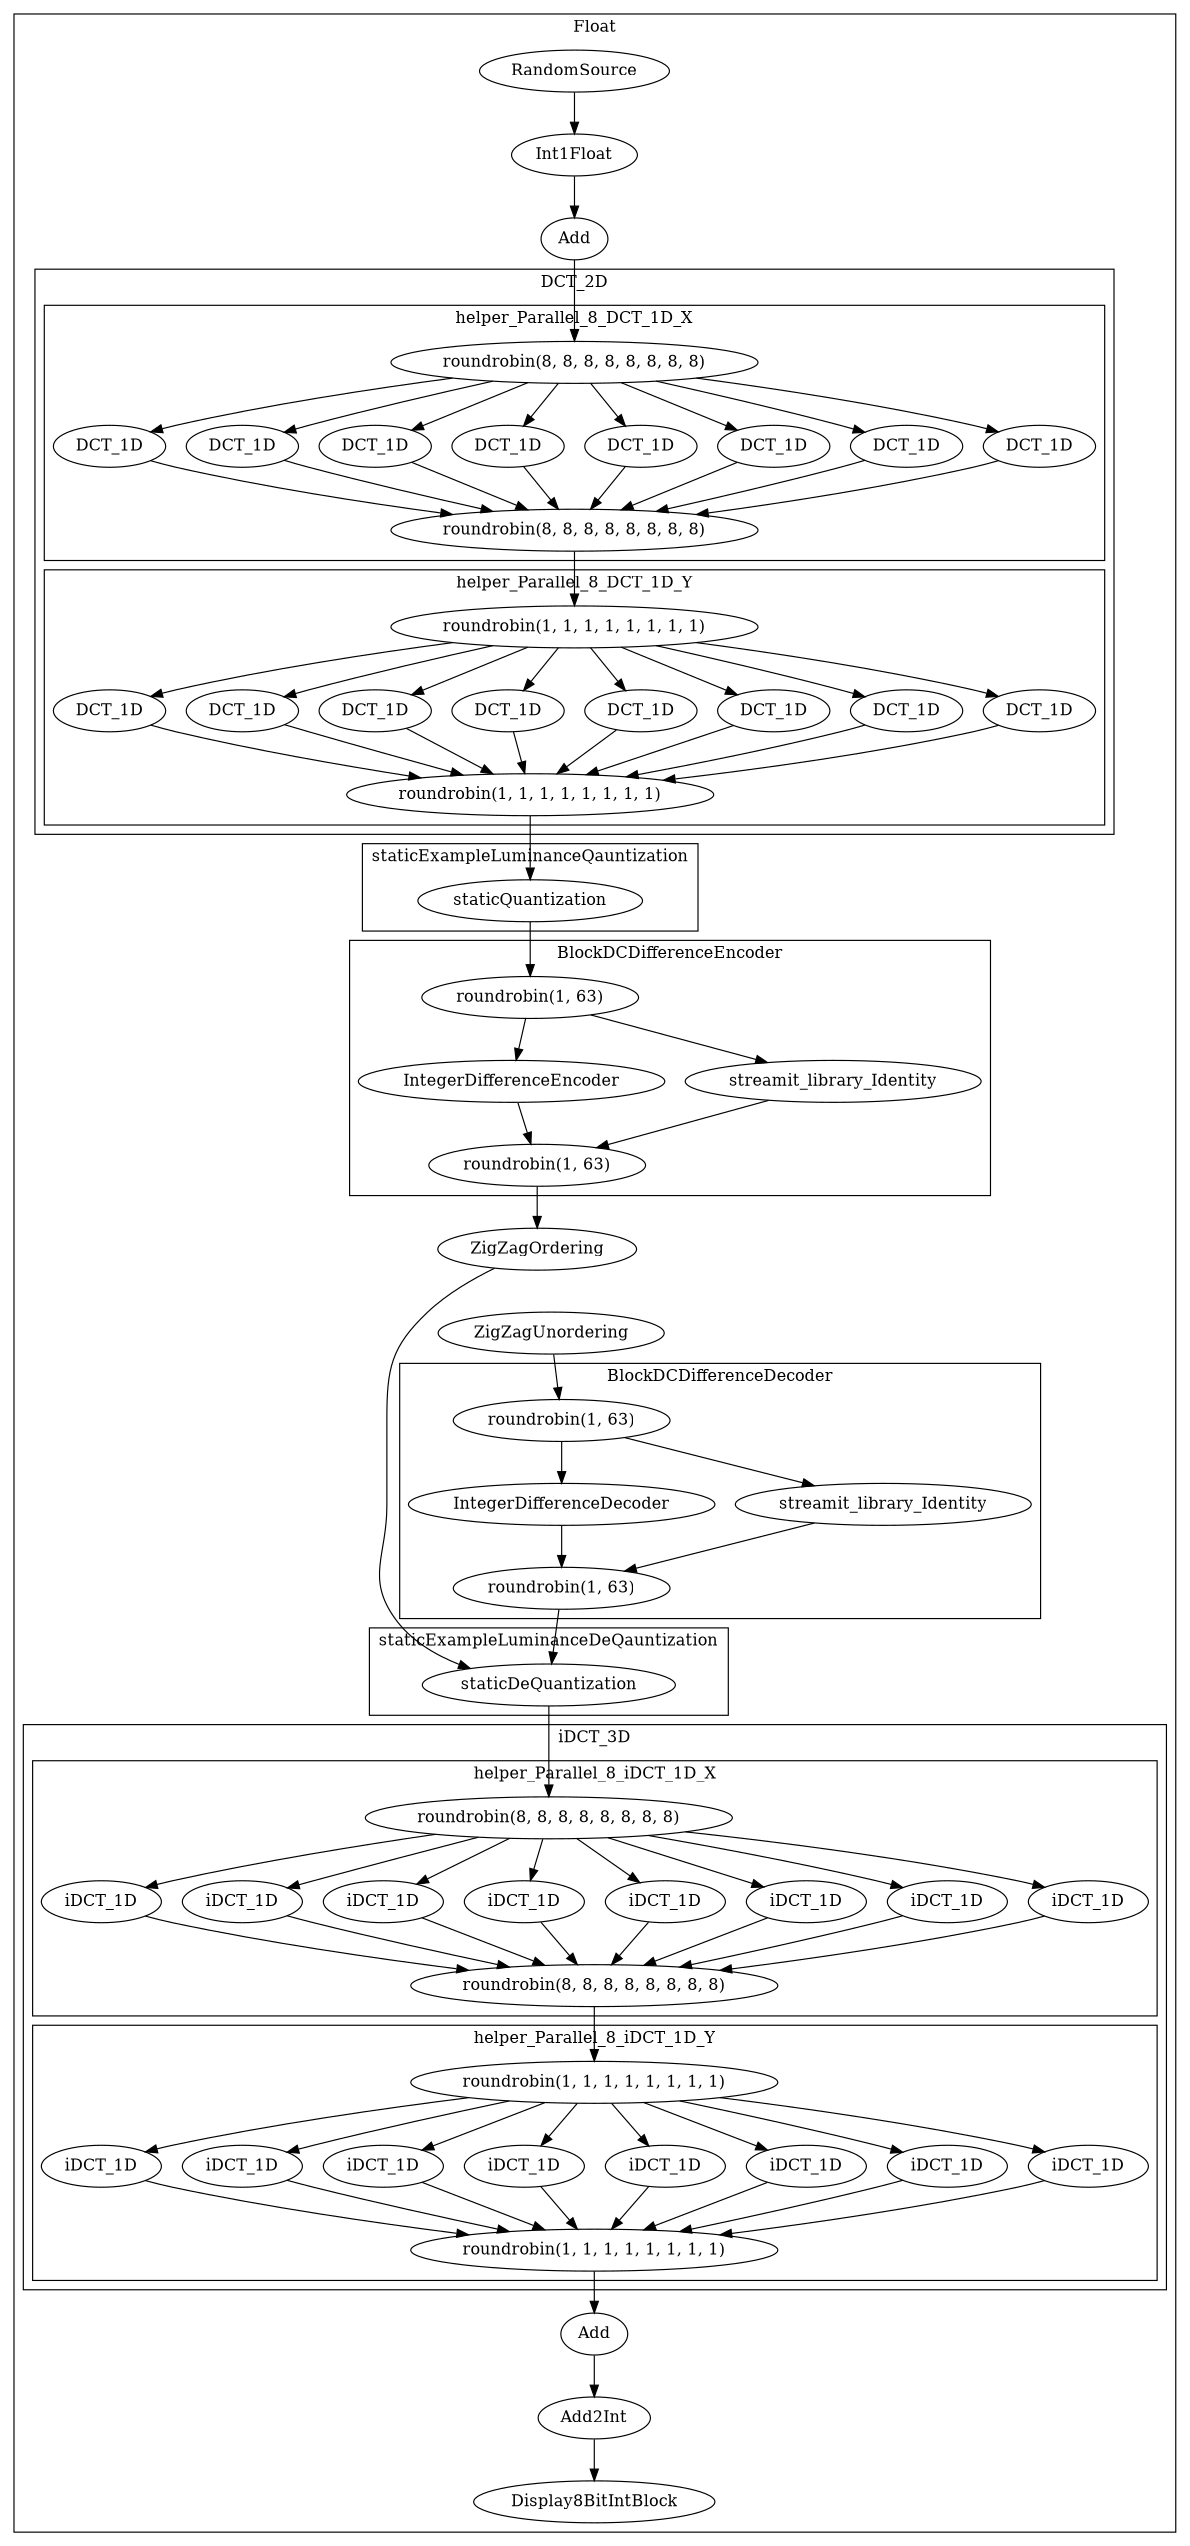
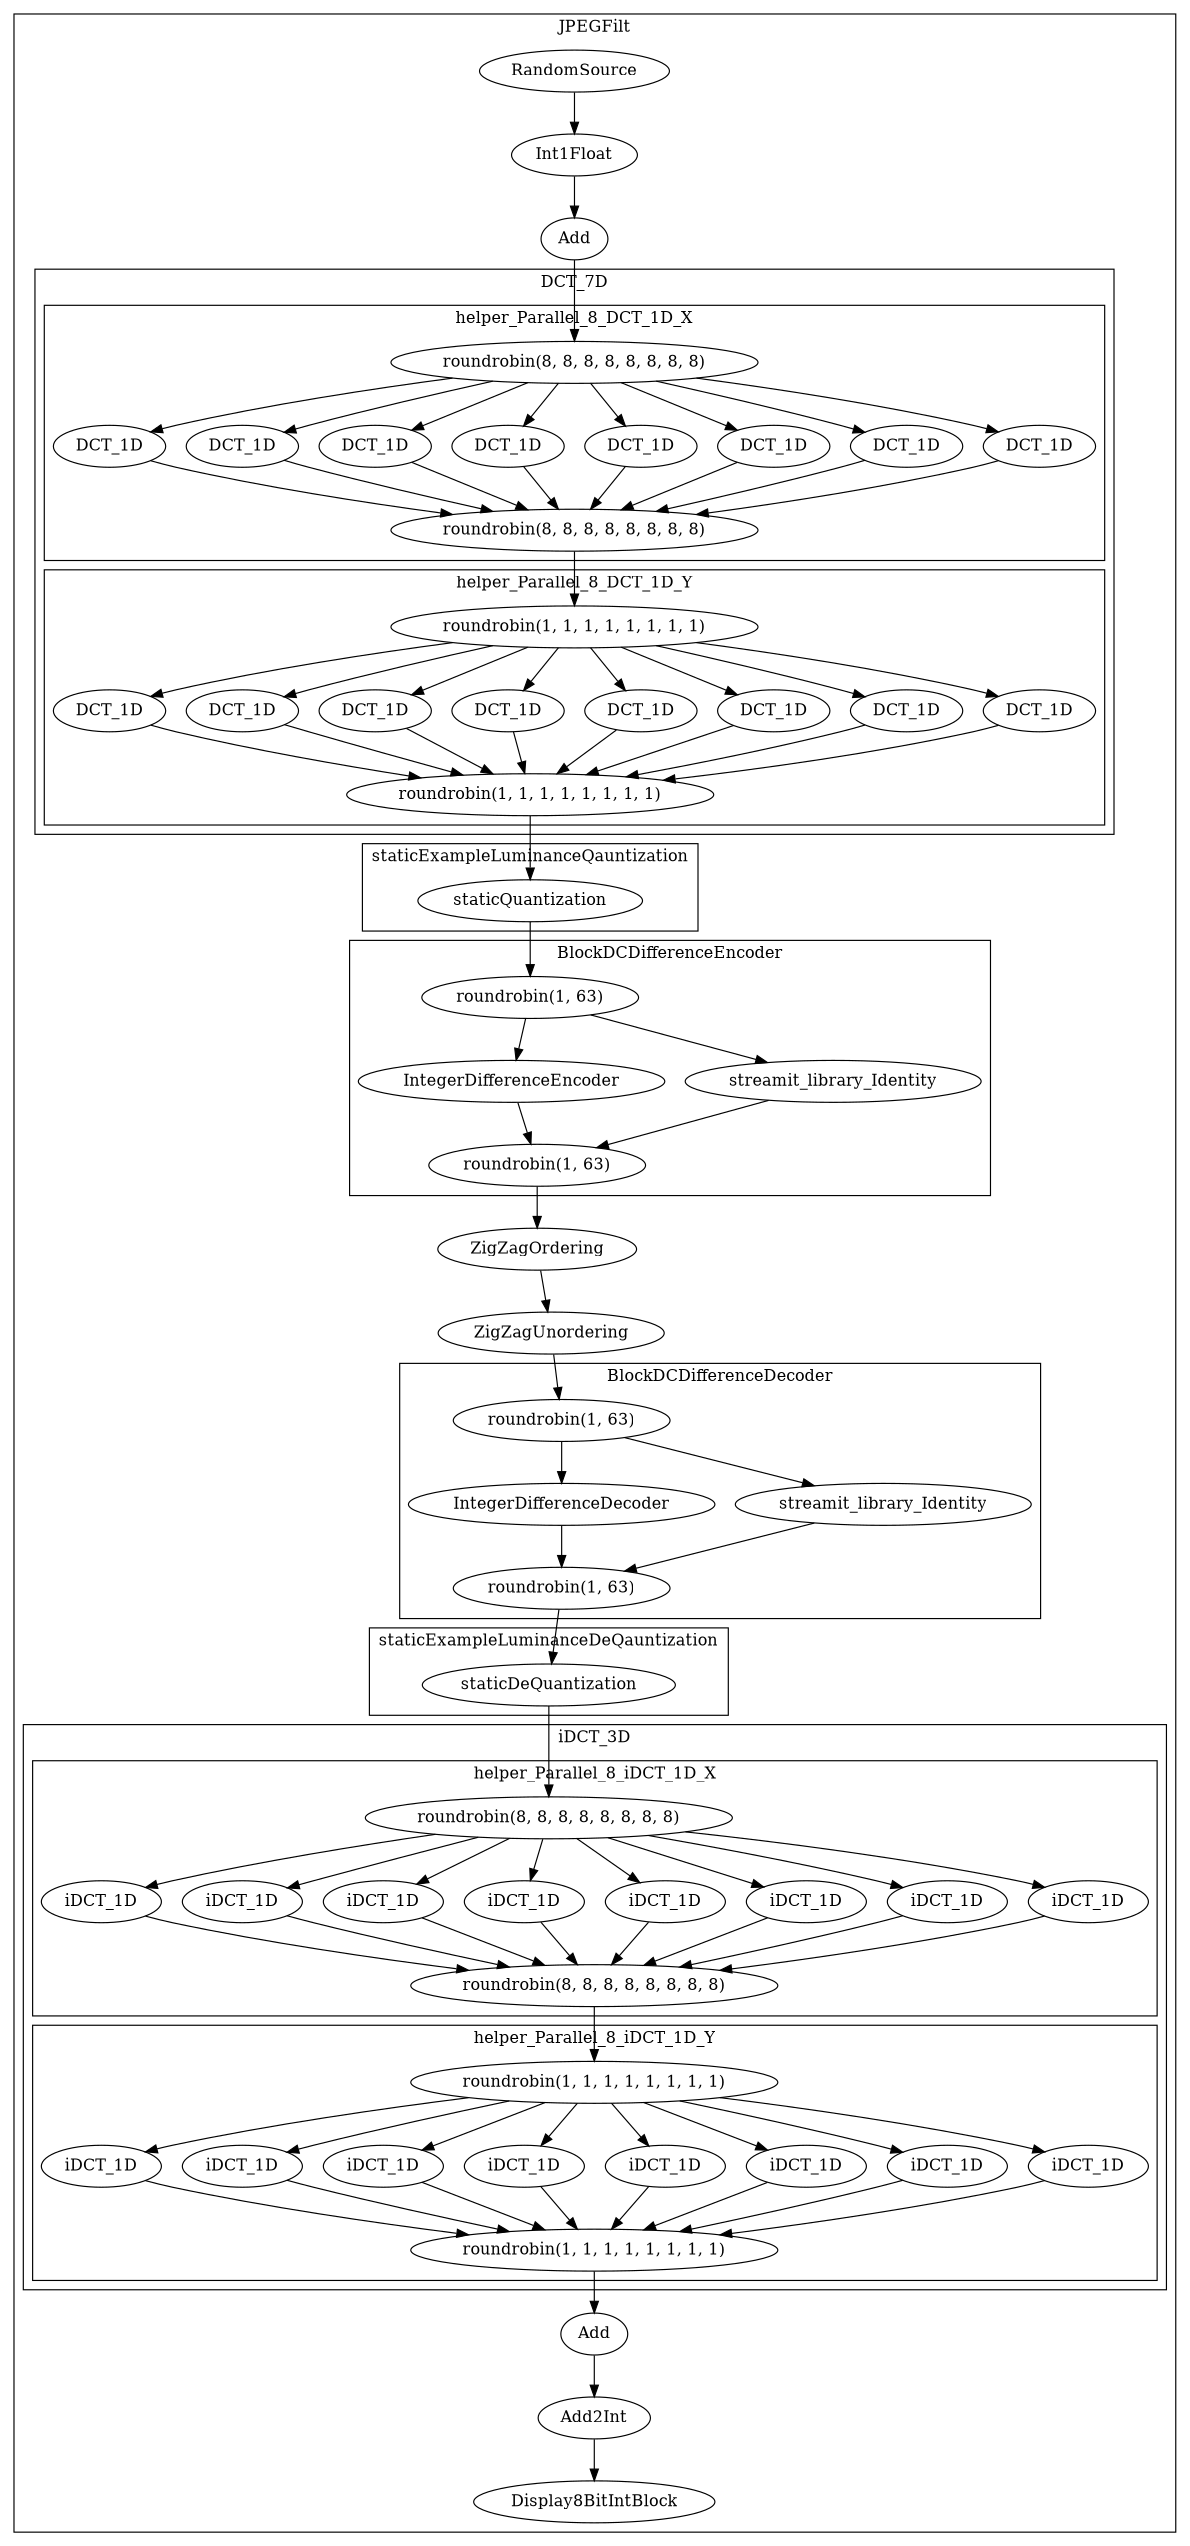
cluster "Float": label "Float" -> "JPEGFilt"
cluster "DCT_2D": label "DCT_2D" -> "DCT_7D"
edge "ZigZagOrdering" -> "staticDeQuantization": now "ZigZagOrdering" -> "ZigZagUnordering"
